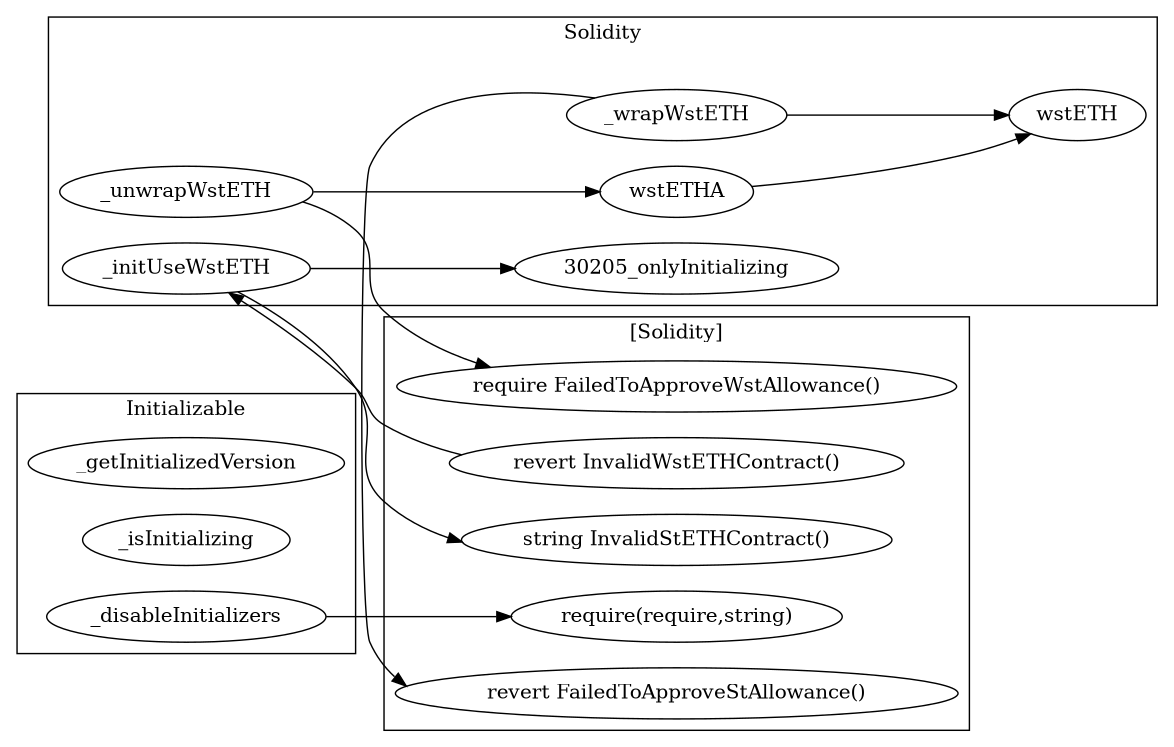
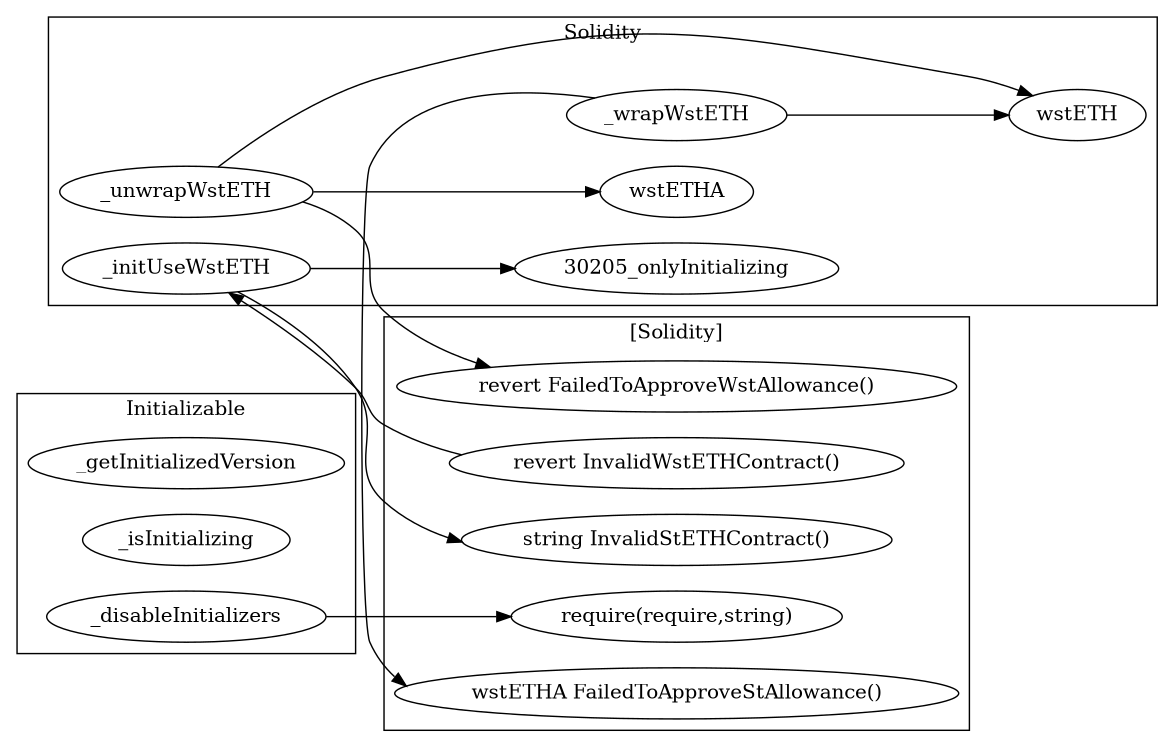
edge "wstETHA" -> "wstETH": now "_unwrapWstETH" -> "wstETH"
node "require FailedToApproveWstAllowance()": label "require FailedToApproveWstAllowance()" -> "revert FailedToApproveWstAllowance()"
node "revert FailedToApproveStAllowance()": label "revert FailedToApproveStAllowance()" -> "wstETHA FailedToApproveStAllowance()"
